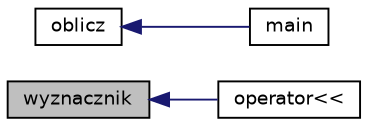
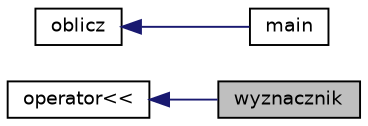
edge "operator<<" -> "wyznacznik": reversed
